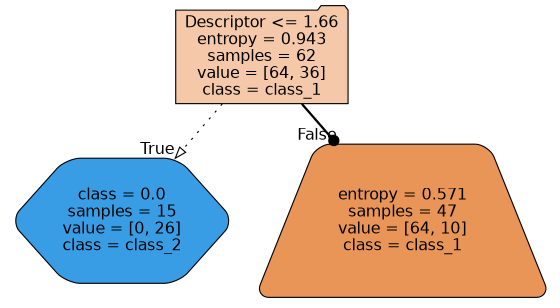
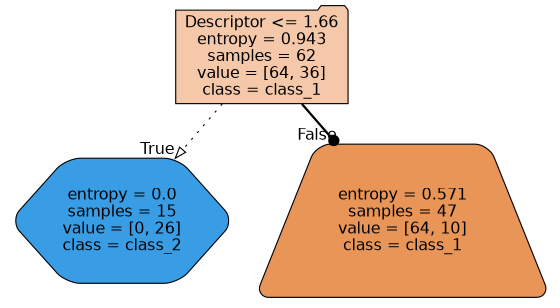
node "class = 0.0 samples = 15 value = [0, 26] class = class_2": label "class = 0.0 samples = 15 value = [0, 26] class = class_2" -> "entropy = 0.0 samples = 15 value = [0, 26] class = class_2"
